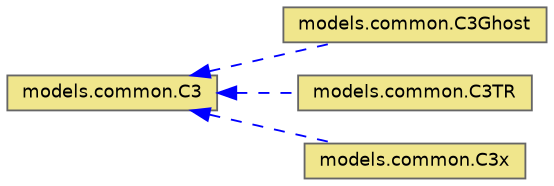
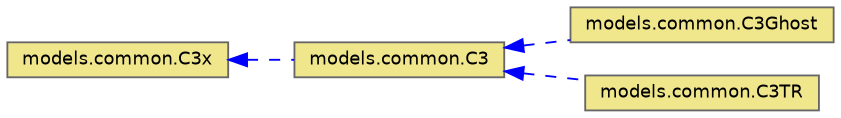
edge "models.common.C3x" -> "models.common.C3": reversed
